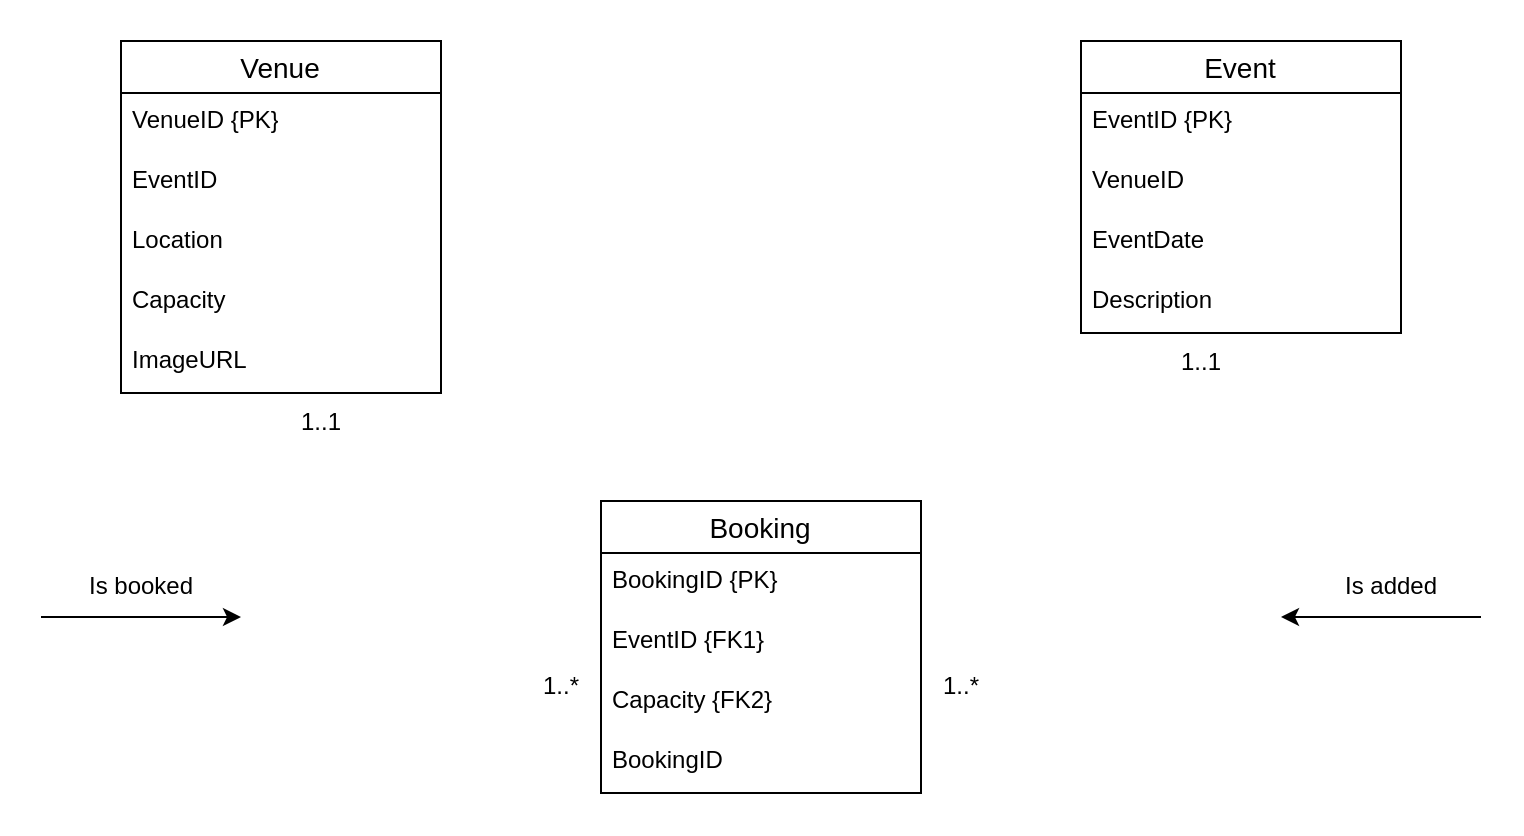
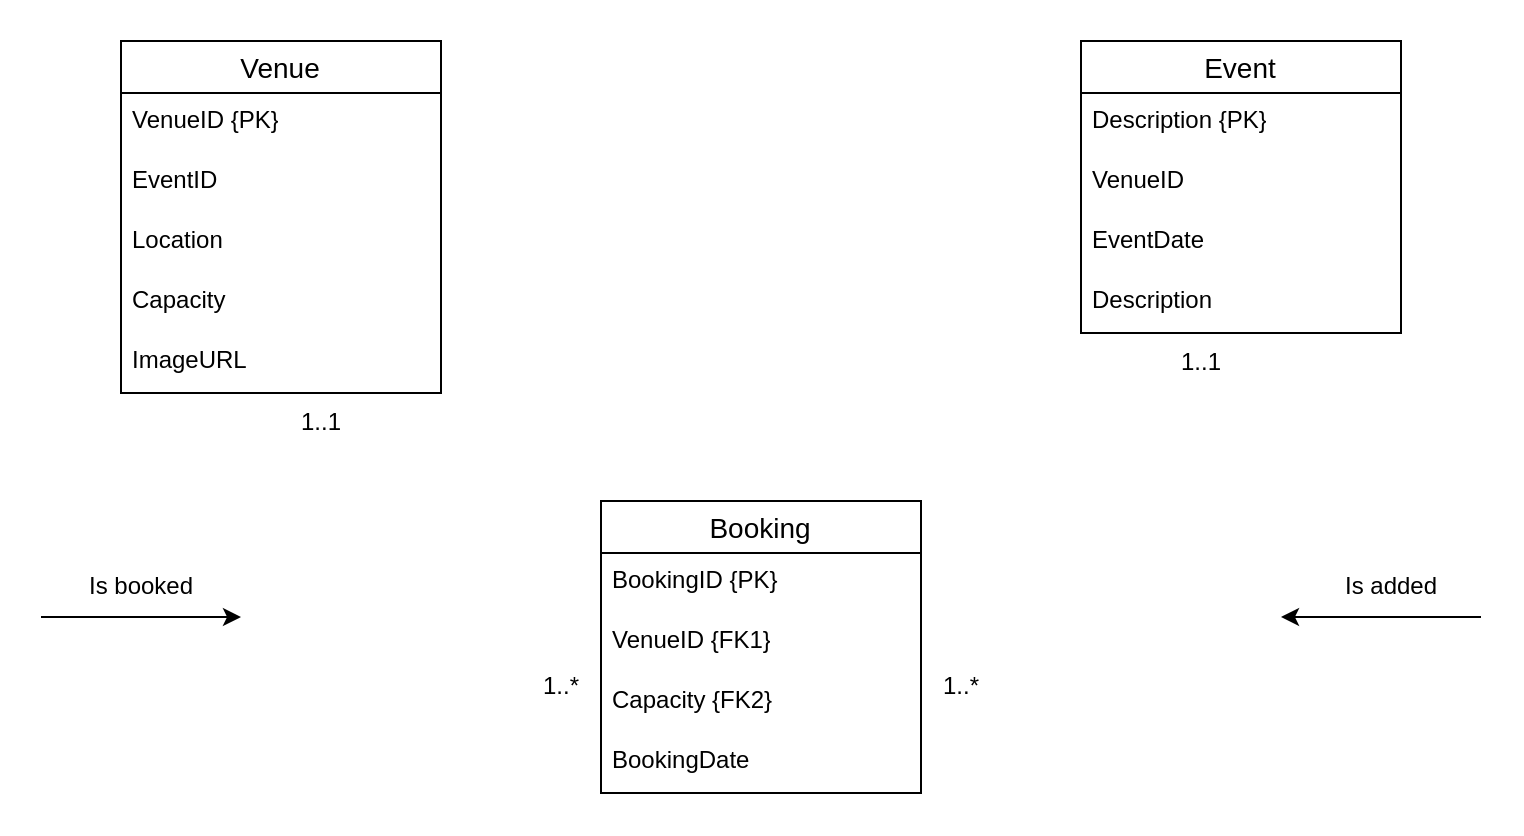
node "EventID {PK}": label "EventID {PK}" -> "Description {PK}"
node "EventID {FK1}": label "EventID {FK1}" -> "VenueID {FK1}"
node "BookingID": label "BookingID" -> "BookingDate"
